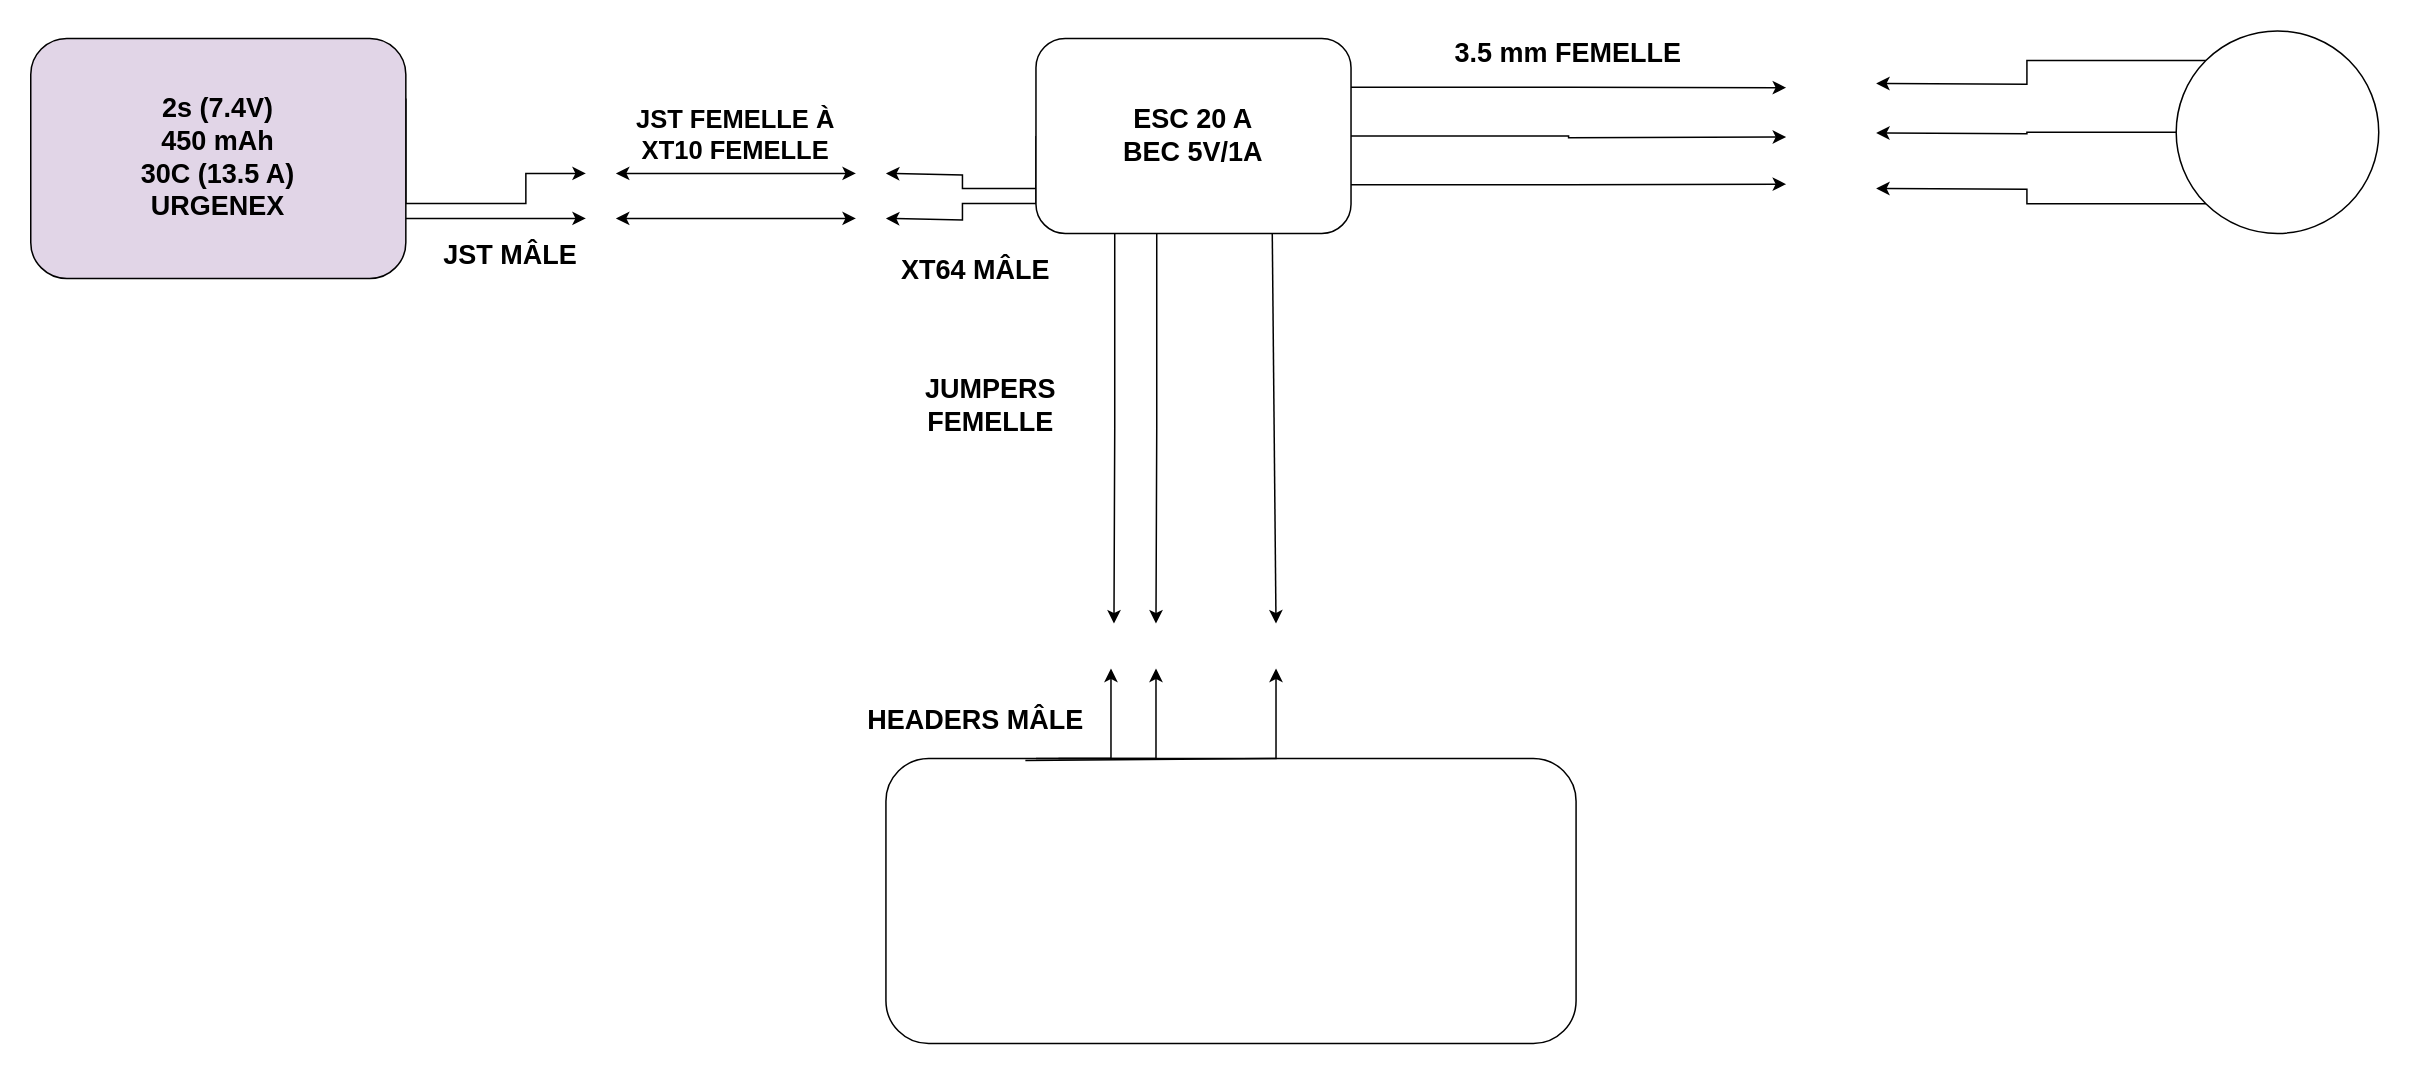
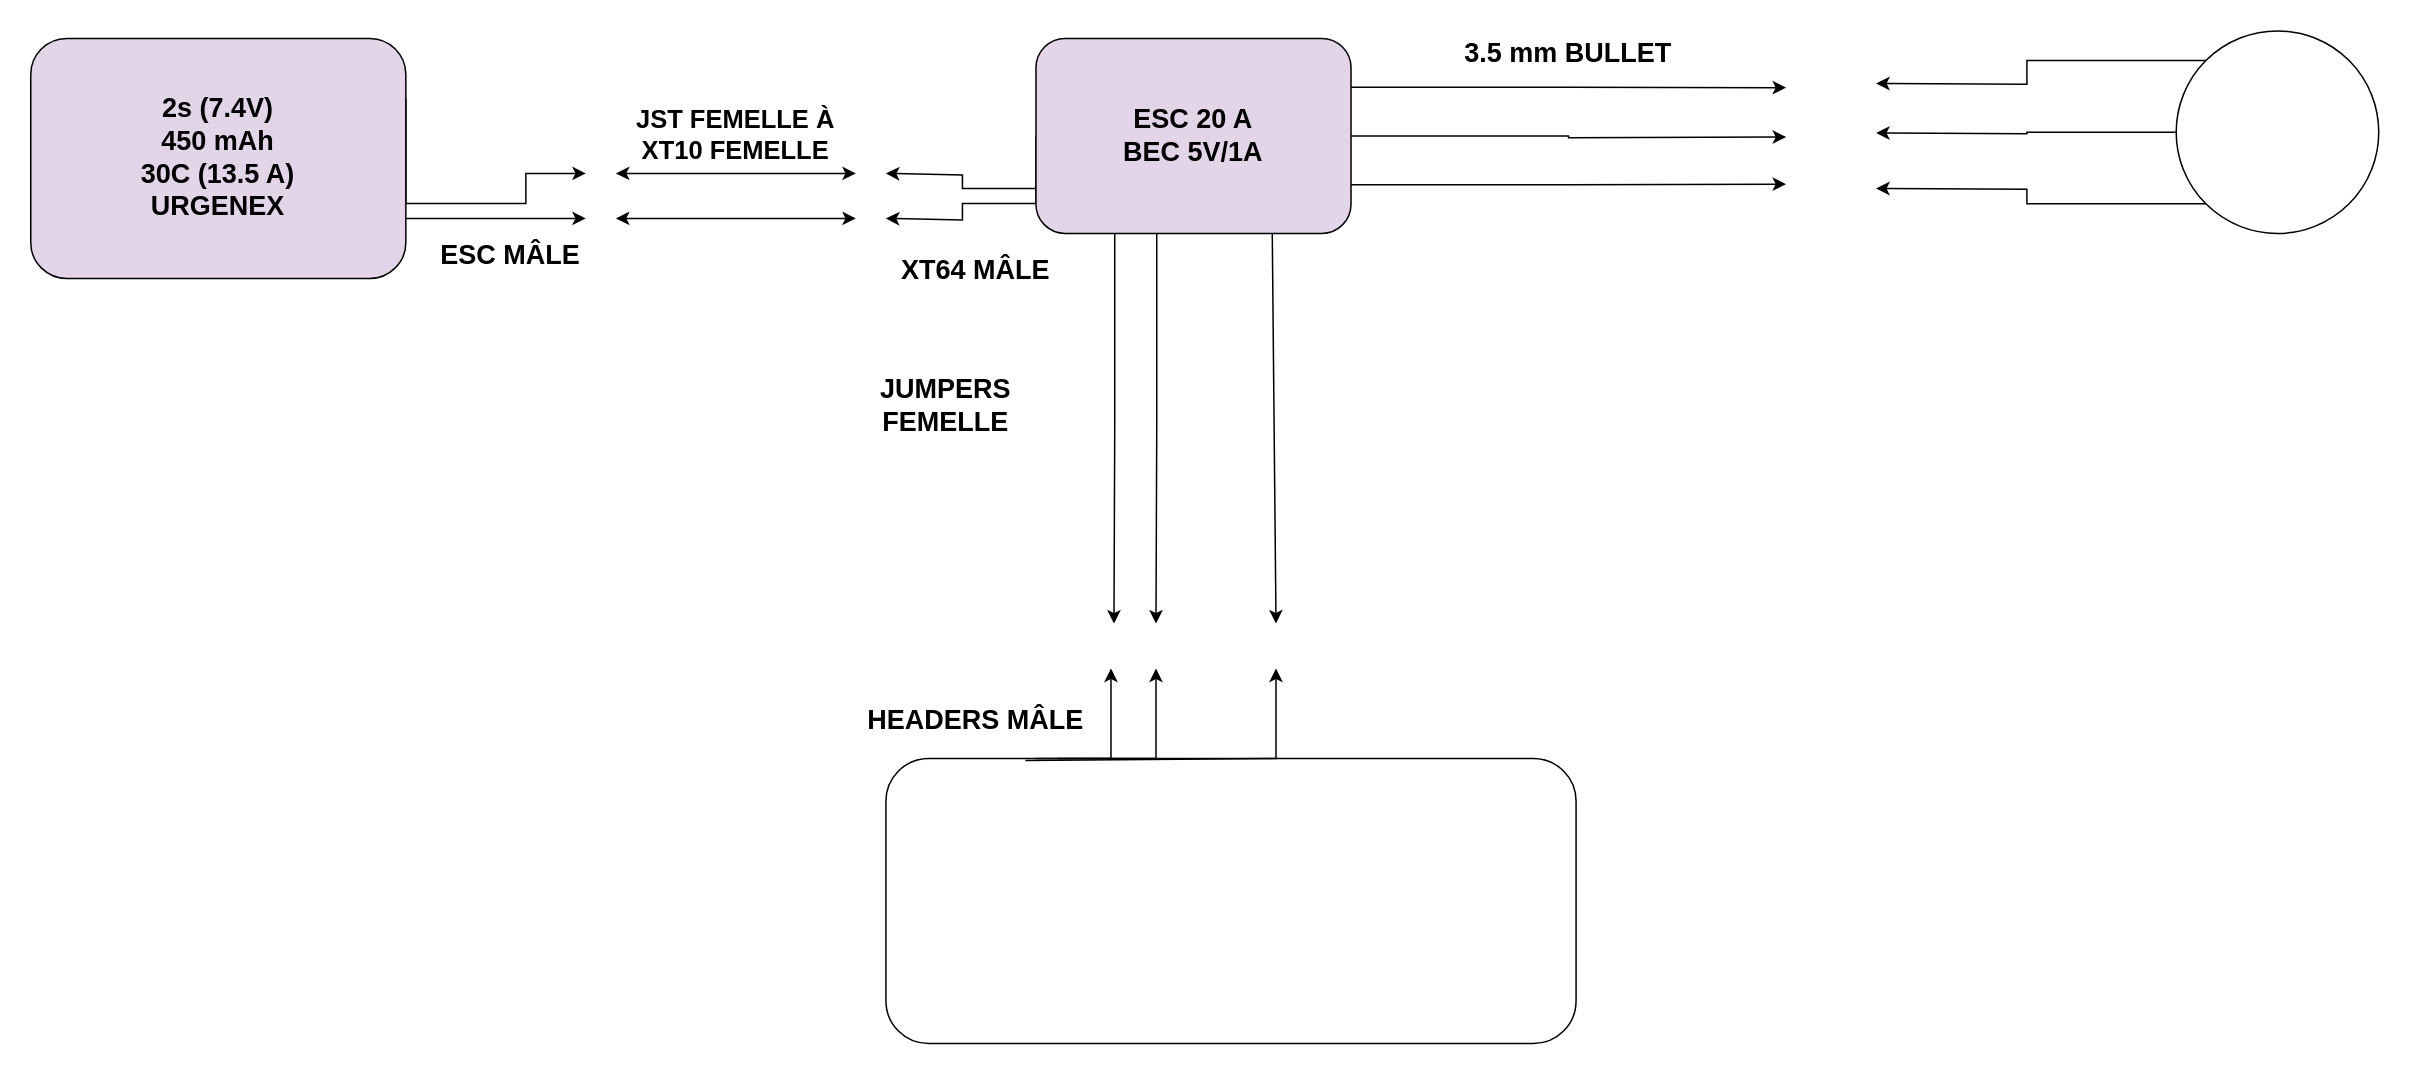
node "3.5 mm FEMELLE": label "3.5 mm FEMELLE" -> "3.5 mm BULLET"
node "ESC 20 A BEC 5V/1A": fillcolor #ffffff -> #e1d5e7
node "JST MÂLE": label "JST MÂLE" -> "ESC MÂLE"
node "JUMPERS FEMELLE": moved (991, 406) -> (946, 406)
